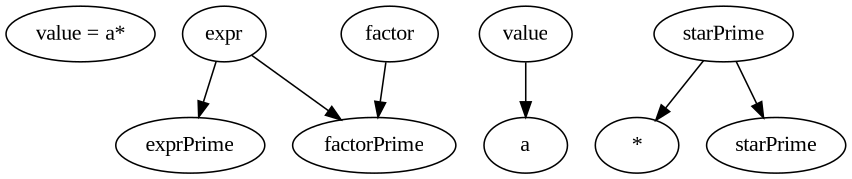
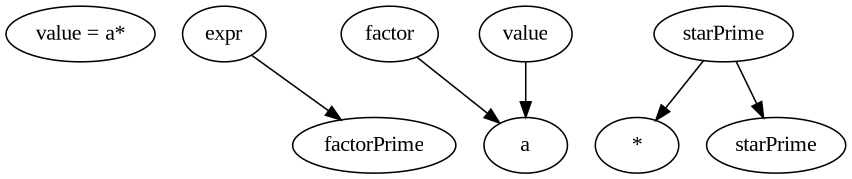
edge "factor" -> "factorPrime": now "factor" -> "a"
node "exprPrime": removed
